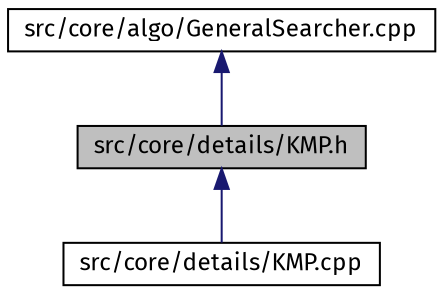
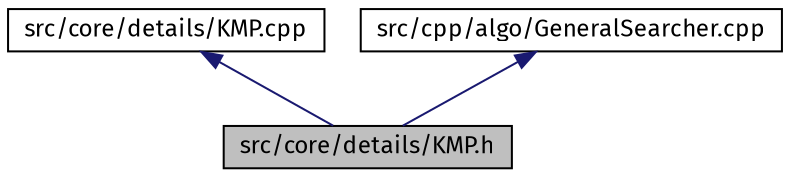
node "src/core/algo/GeneralSearcher.cpp": label "src/core/algo/GeneralSearcher.cpp" -> "src/cpp/algo/GeneralSearcher.cpp"
edge "src/core/details/KMP.cpp" -> "src/core/details/KMP.h": reversed
